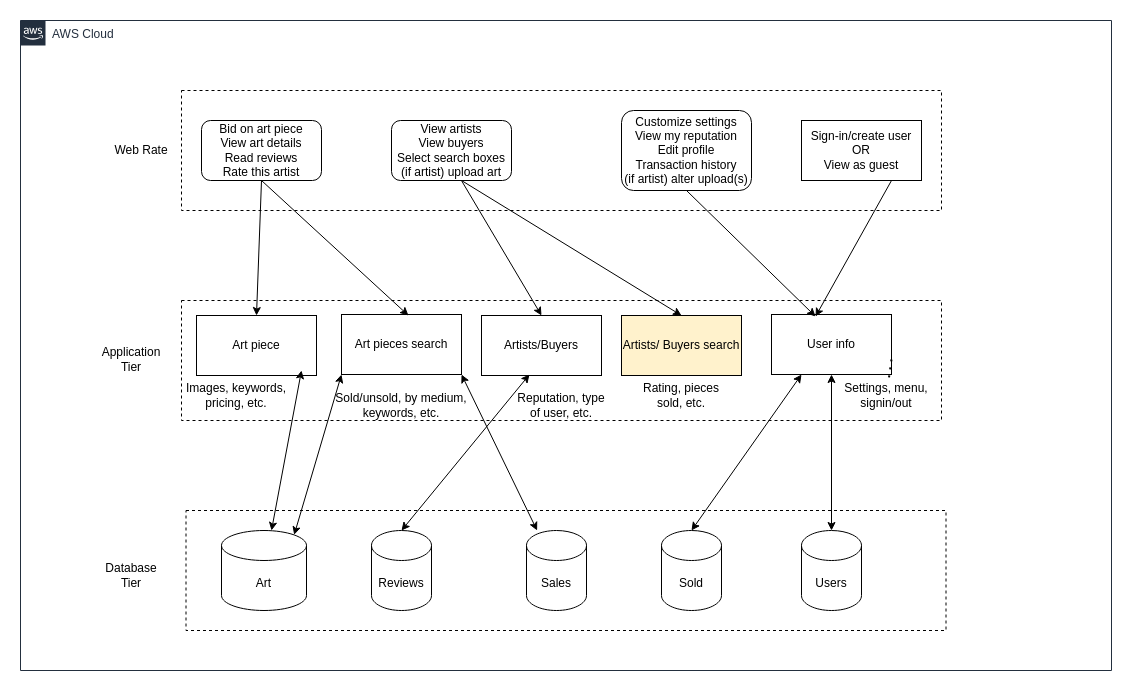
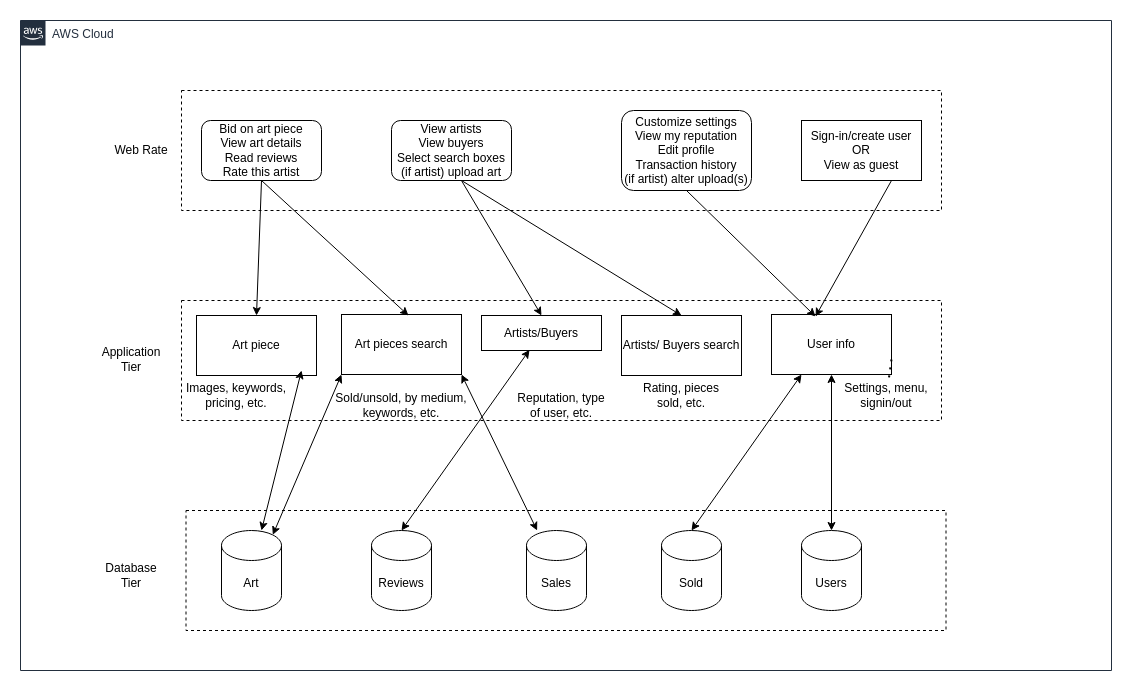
node "Artists/Buyers": size 120x60 -> 120x35
node "Artists/ Buyers search": fillcolor #fff2cc -> #ffffff
node "Art": size 85x80 -> 60x80
